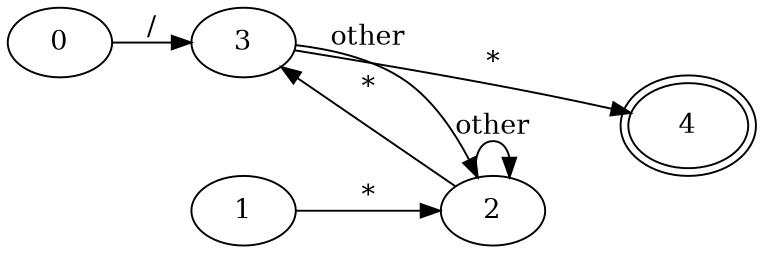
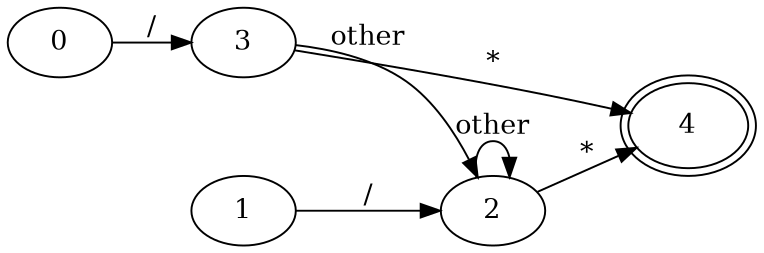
edge "2" -> "3": now "2" -> "4"
edge "1" -> "2": label "*" -> "/"
